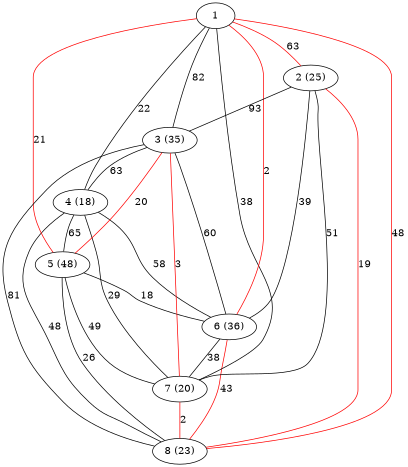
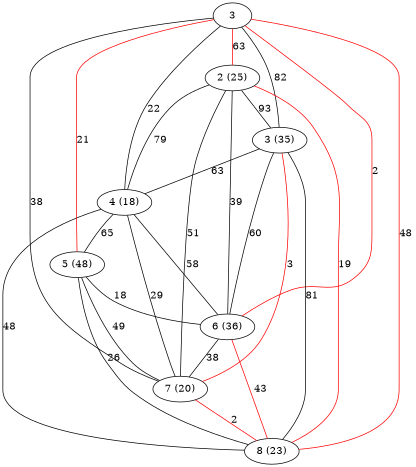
node "1": label "1" -> "3"
edge "2 (25)" -- "4 (18)": added, label "79"
edge "3 (35)" -- "5 (48)": removed, label "20"
